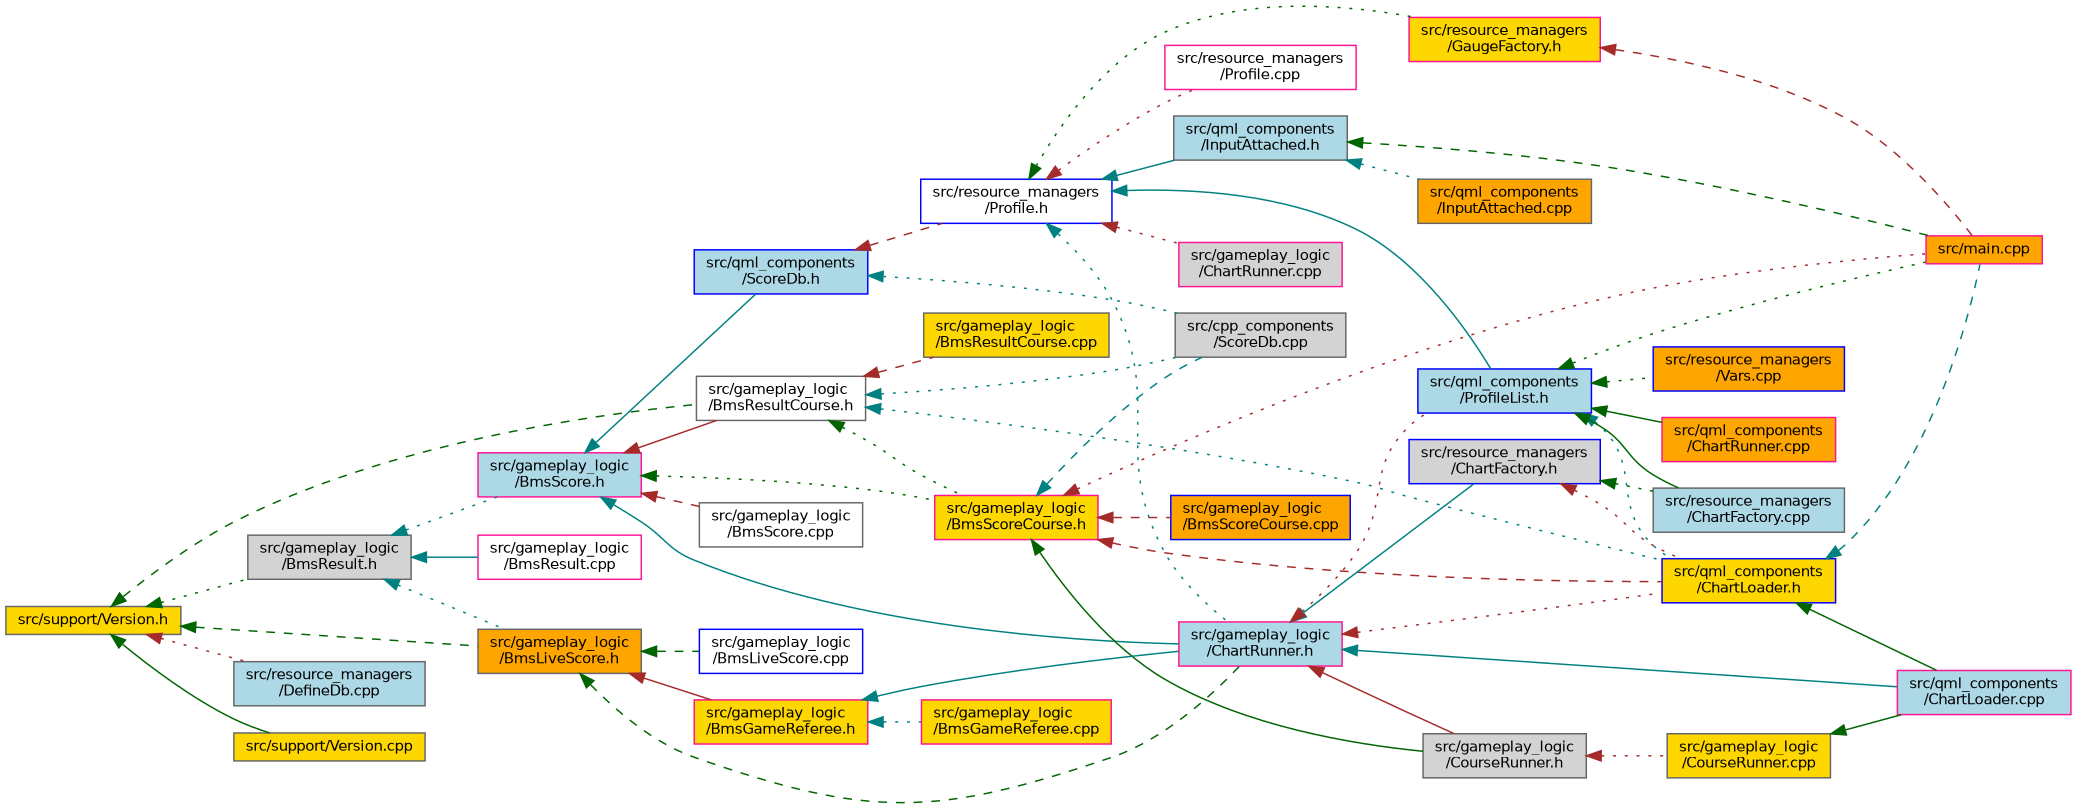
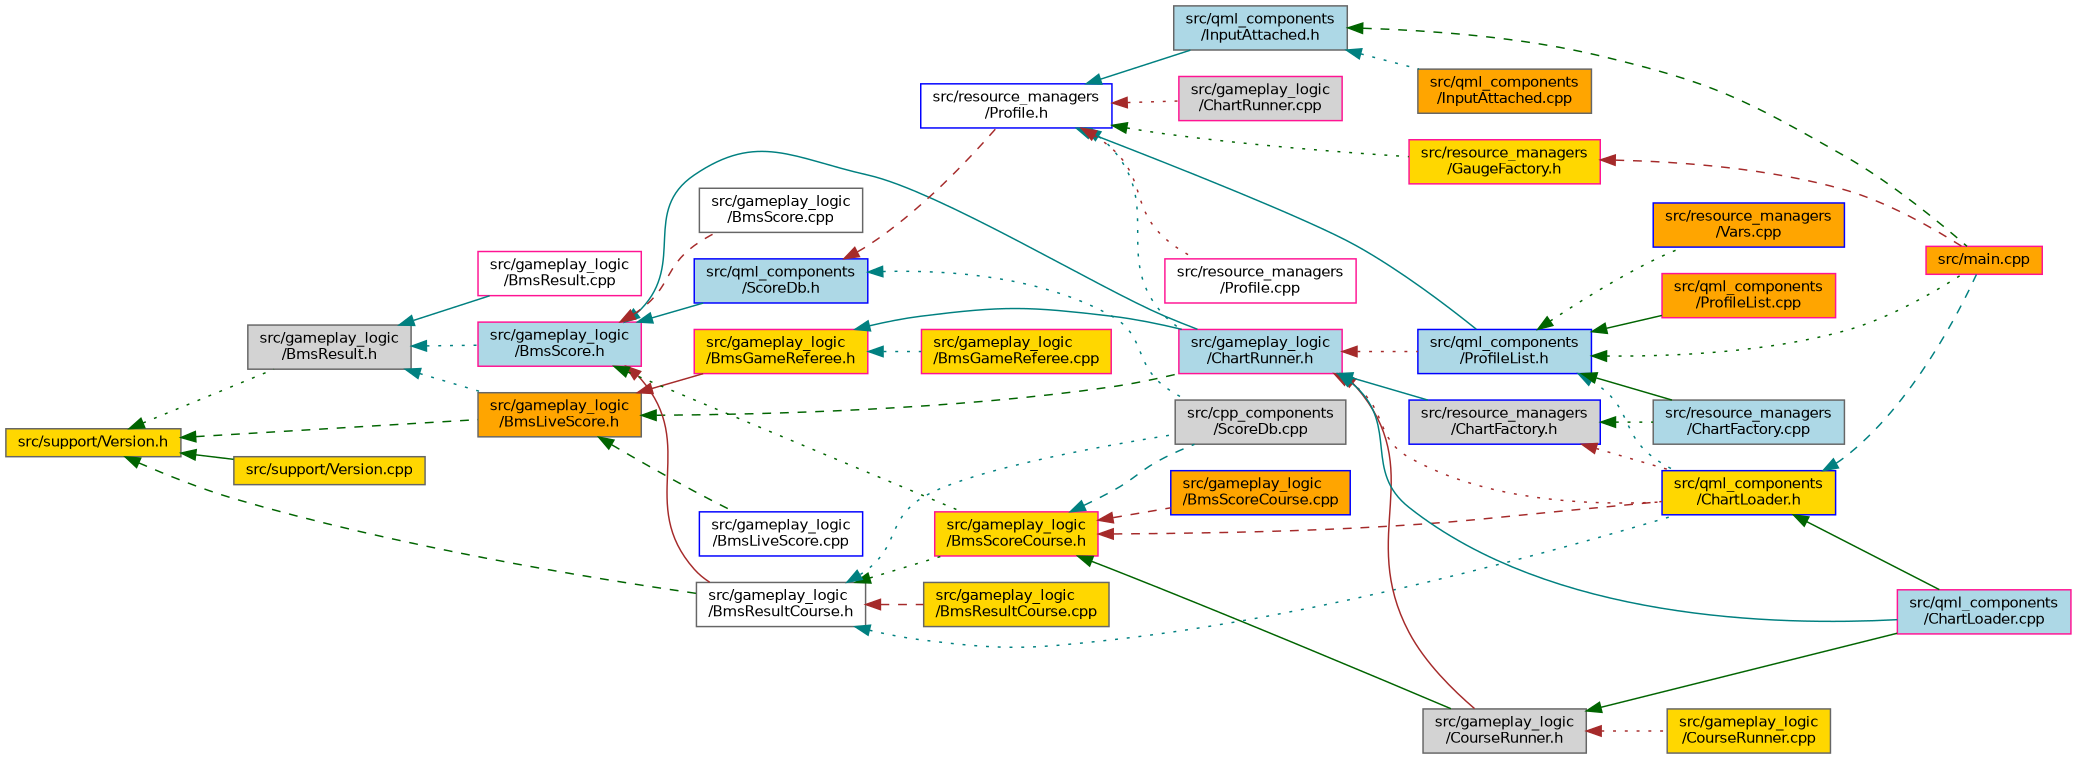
edge "src/main.cpp" -> "src/gameplay_logic /BmsScoreCourse.h": removed
node "src/qml_components /ChartRunner.cpp": label "src/qml_components /ChartRunner.cpp" -> "src/qml_components /ProfileList.cpp"
node "src/resource_managers /DefineDb.cpp": removed
edge "src/qml_components /ChartLoader.cpp" -> "src/gameplay_logic /CourseRunner.cpp": now "src/qml_components /ChartLoader.cpp" -> "src/gameplay_logic /CourseRunner.h"
